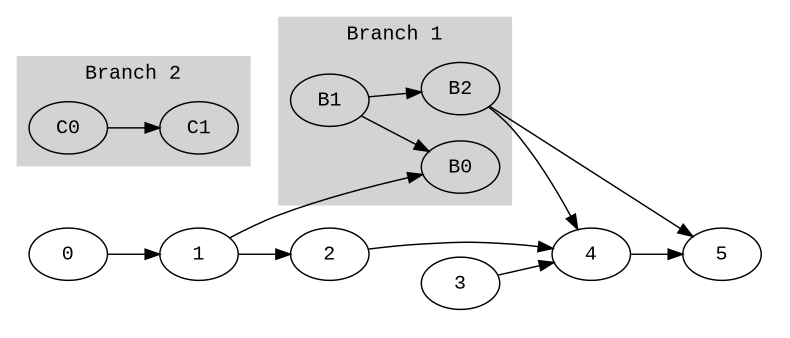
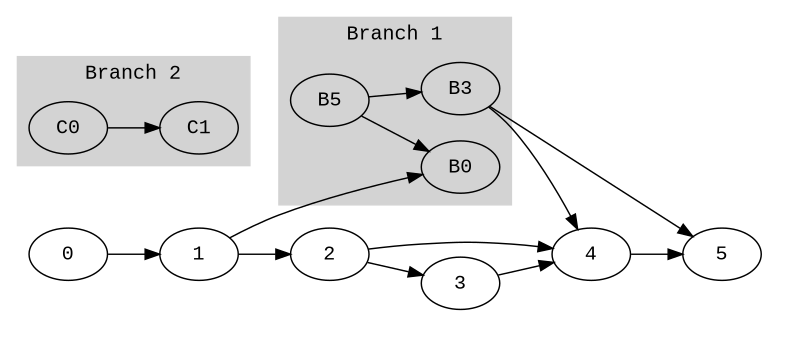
node "B2": label "B2" -> "B3"
node "B1": label "B1" -> "B5"
edge "2" -> "3": added
